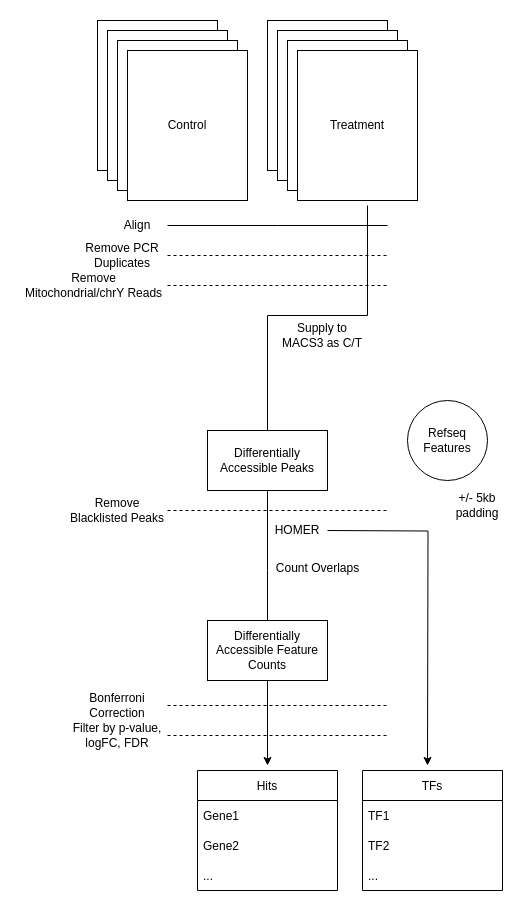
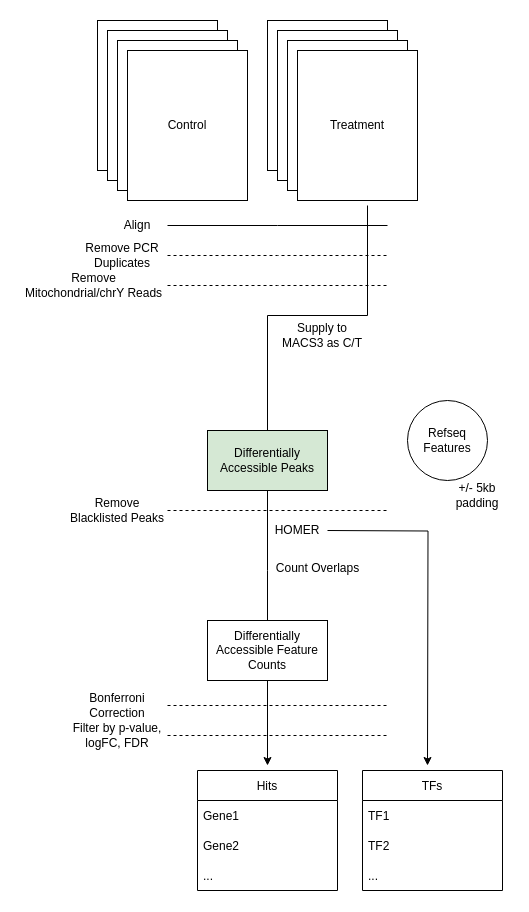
node "Differentially Accessible Peaks": fillcolor #ffffff -> #d5e8d4
node "+/- 5kb padding": moved (478, 506) -> (478, 496)
